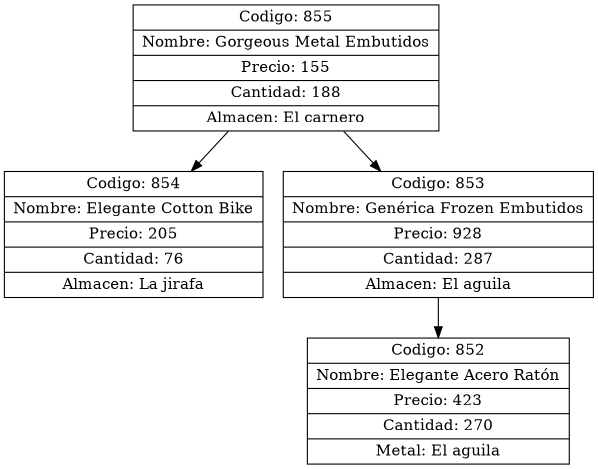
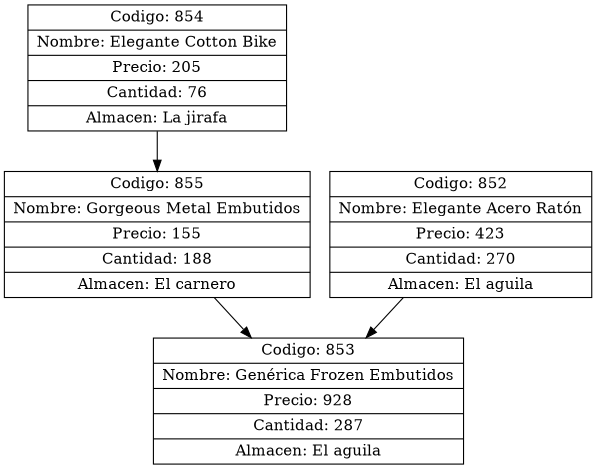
edge "Codigo: 855" -> "Codigo: 854": reversed
edge "Codigo: 853" -> "Codigo: 852": reversed
node "Codigo: 852": text "Metal: El aguila" -> "Almacen: El aguila"
